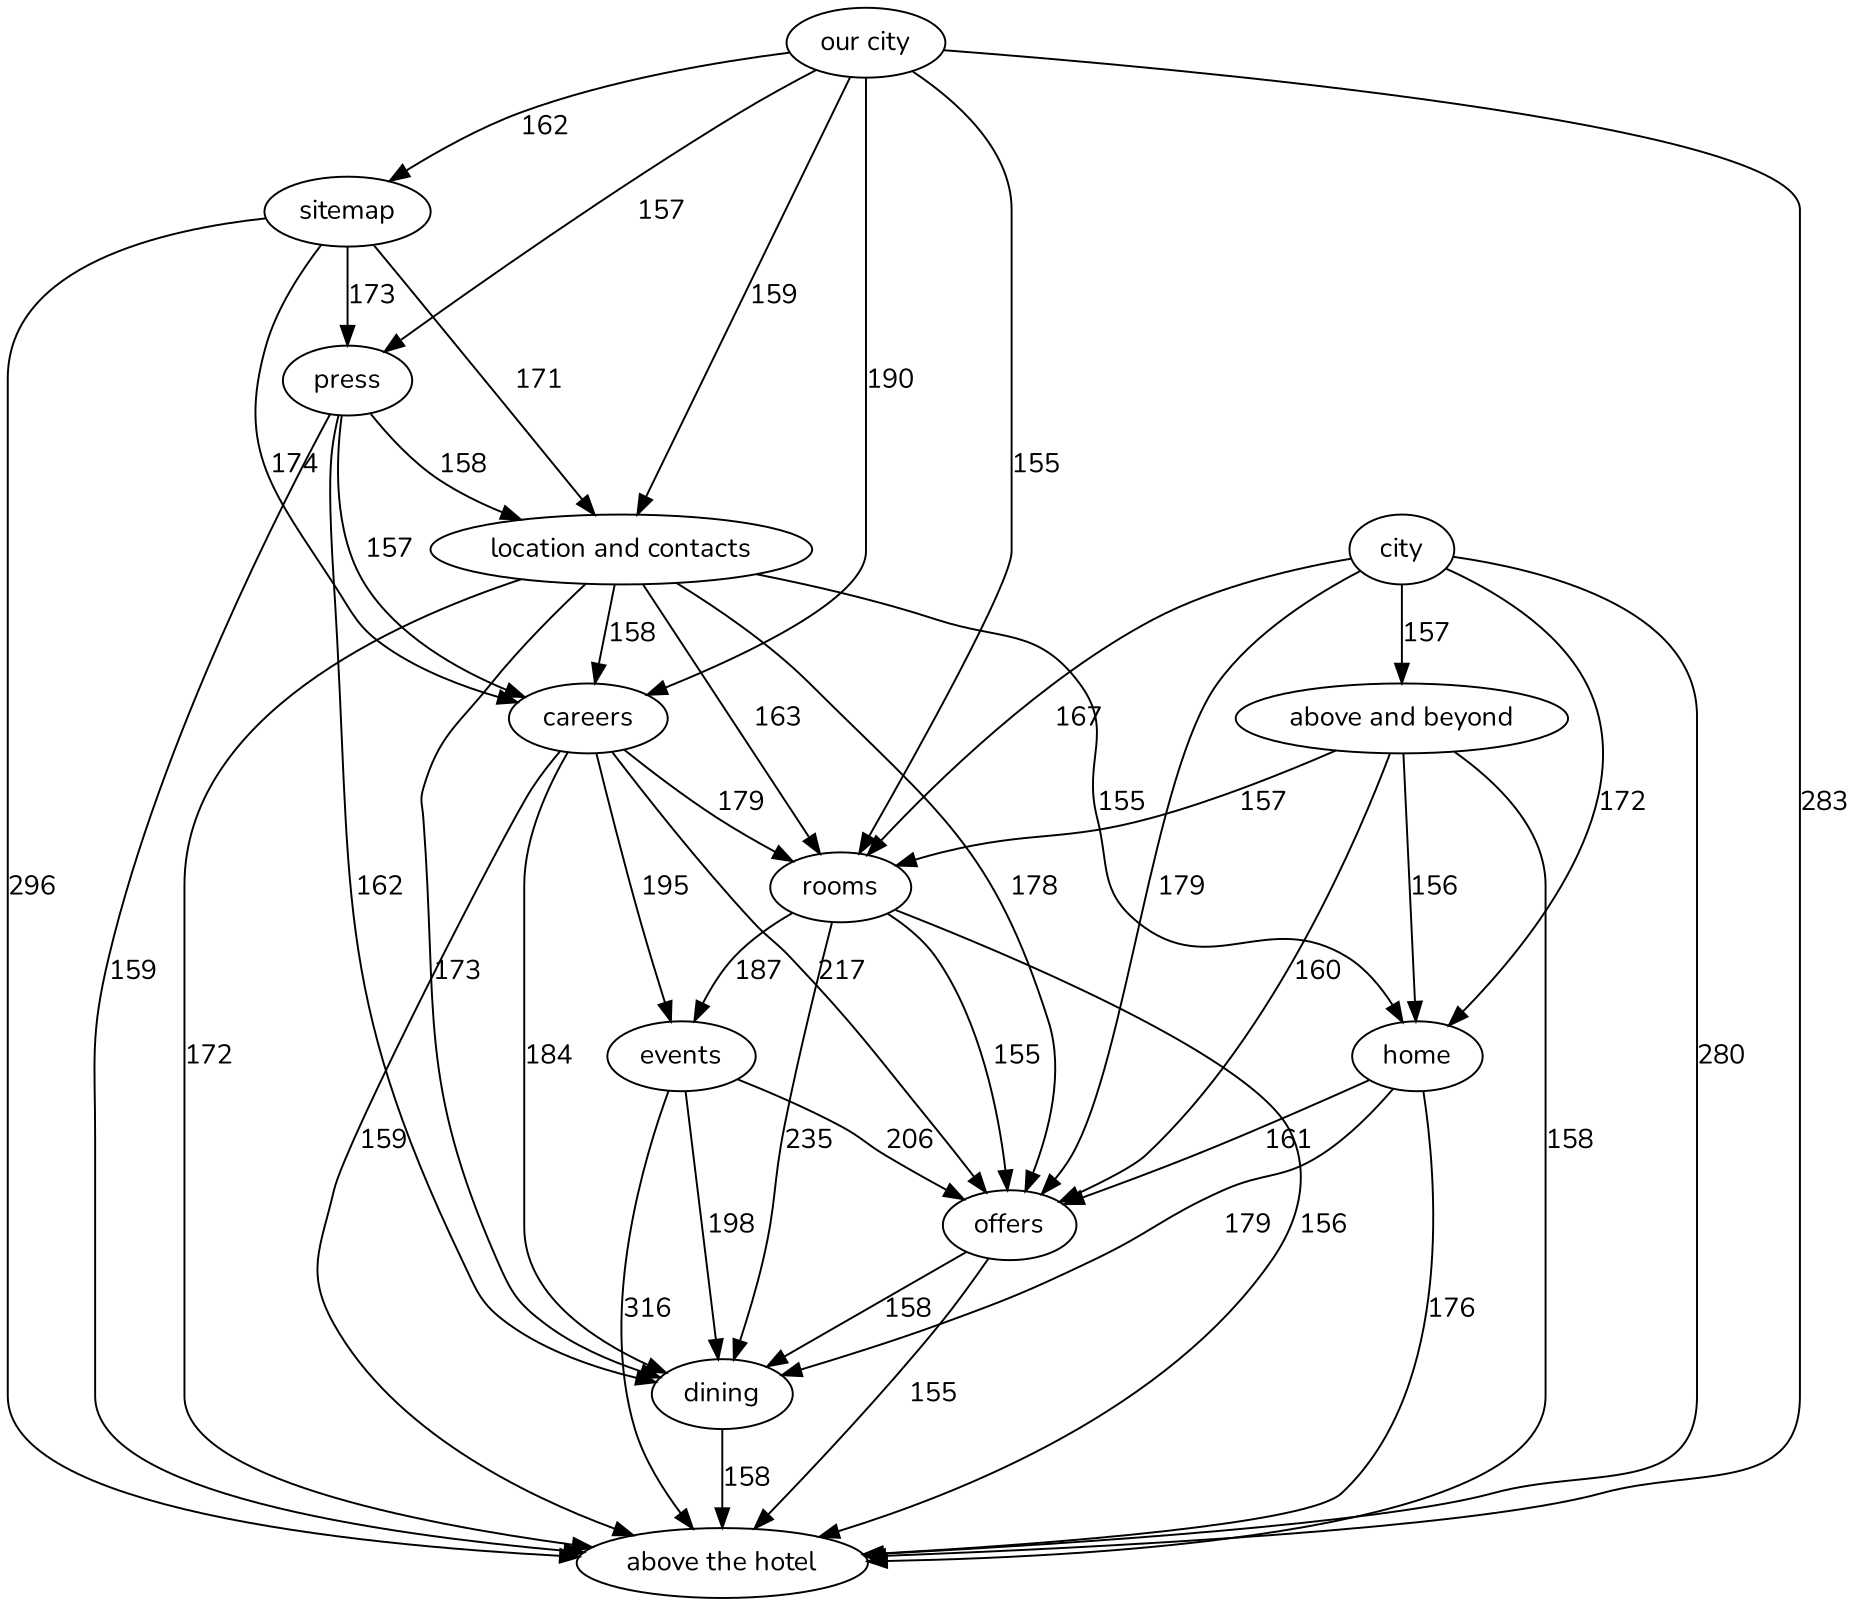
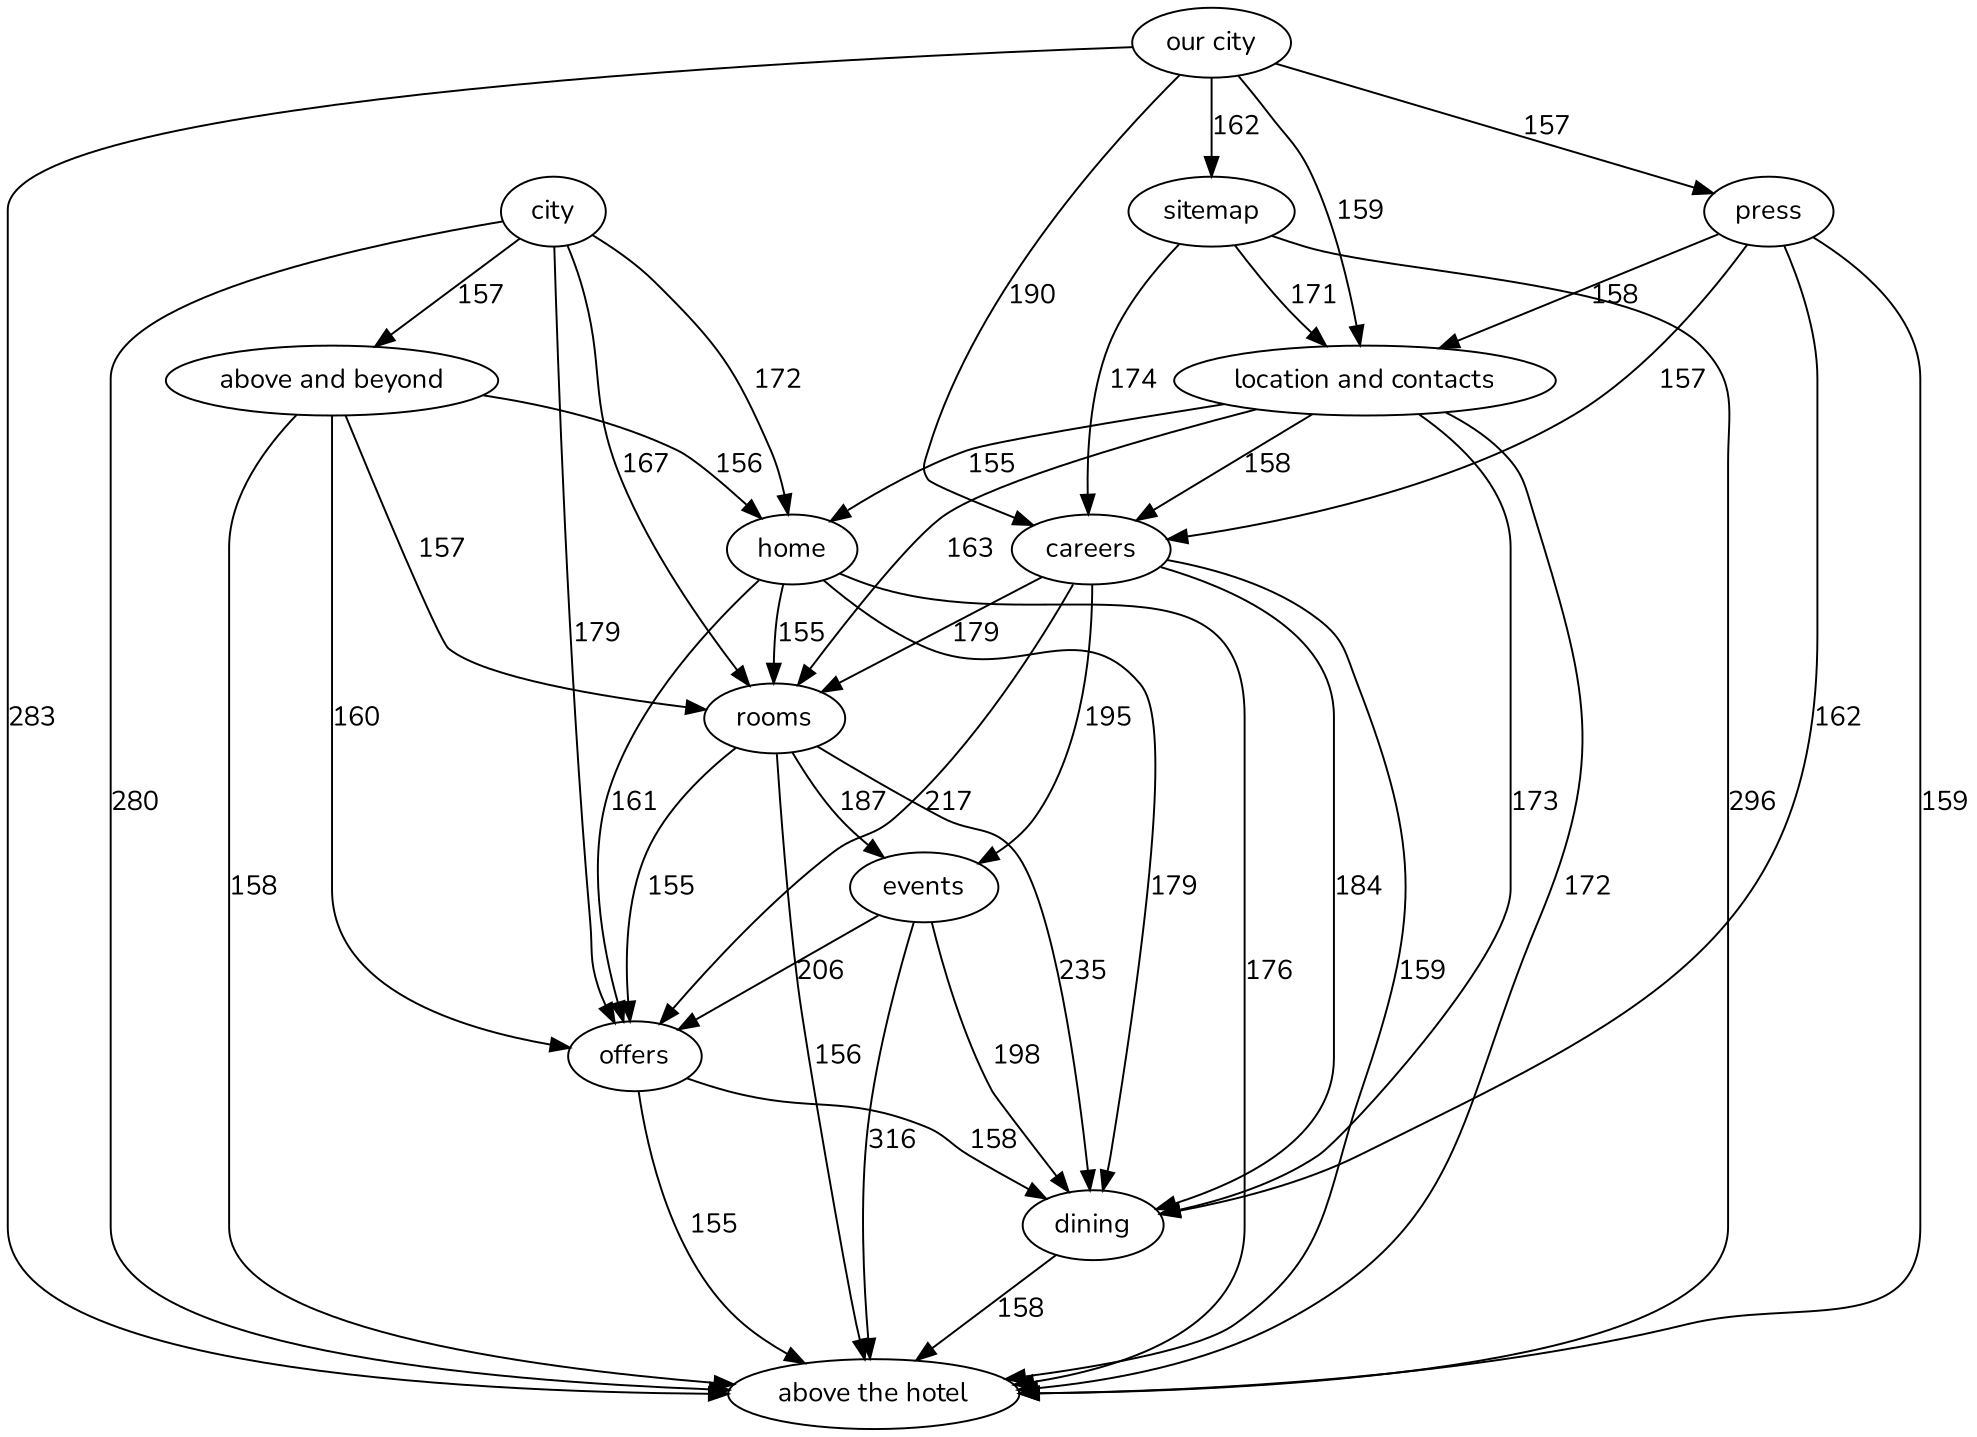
edge "sitemap" -> "press": removed, label "173"
edge "our city" -> "rooms": now "home" -> "rooms"
edge "location and contacts" -> "offers": removed, label "178"
